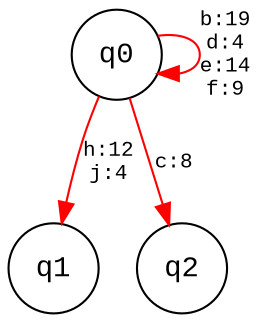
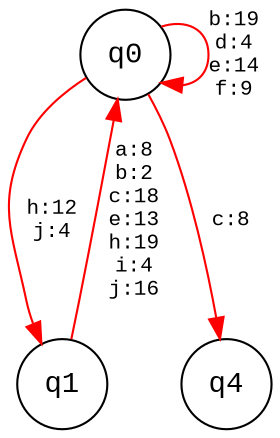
edge "q1" -> "q0": added, label "a:8 b:2 c:18 e:13 h:19 i:4 j:16"
node "q2": label "q2" -> "q4"
